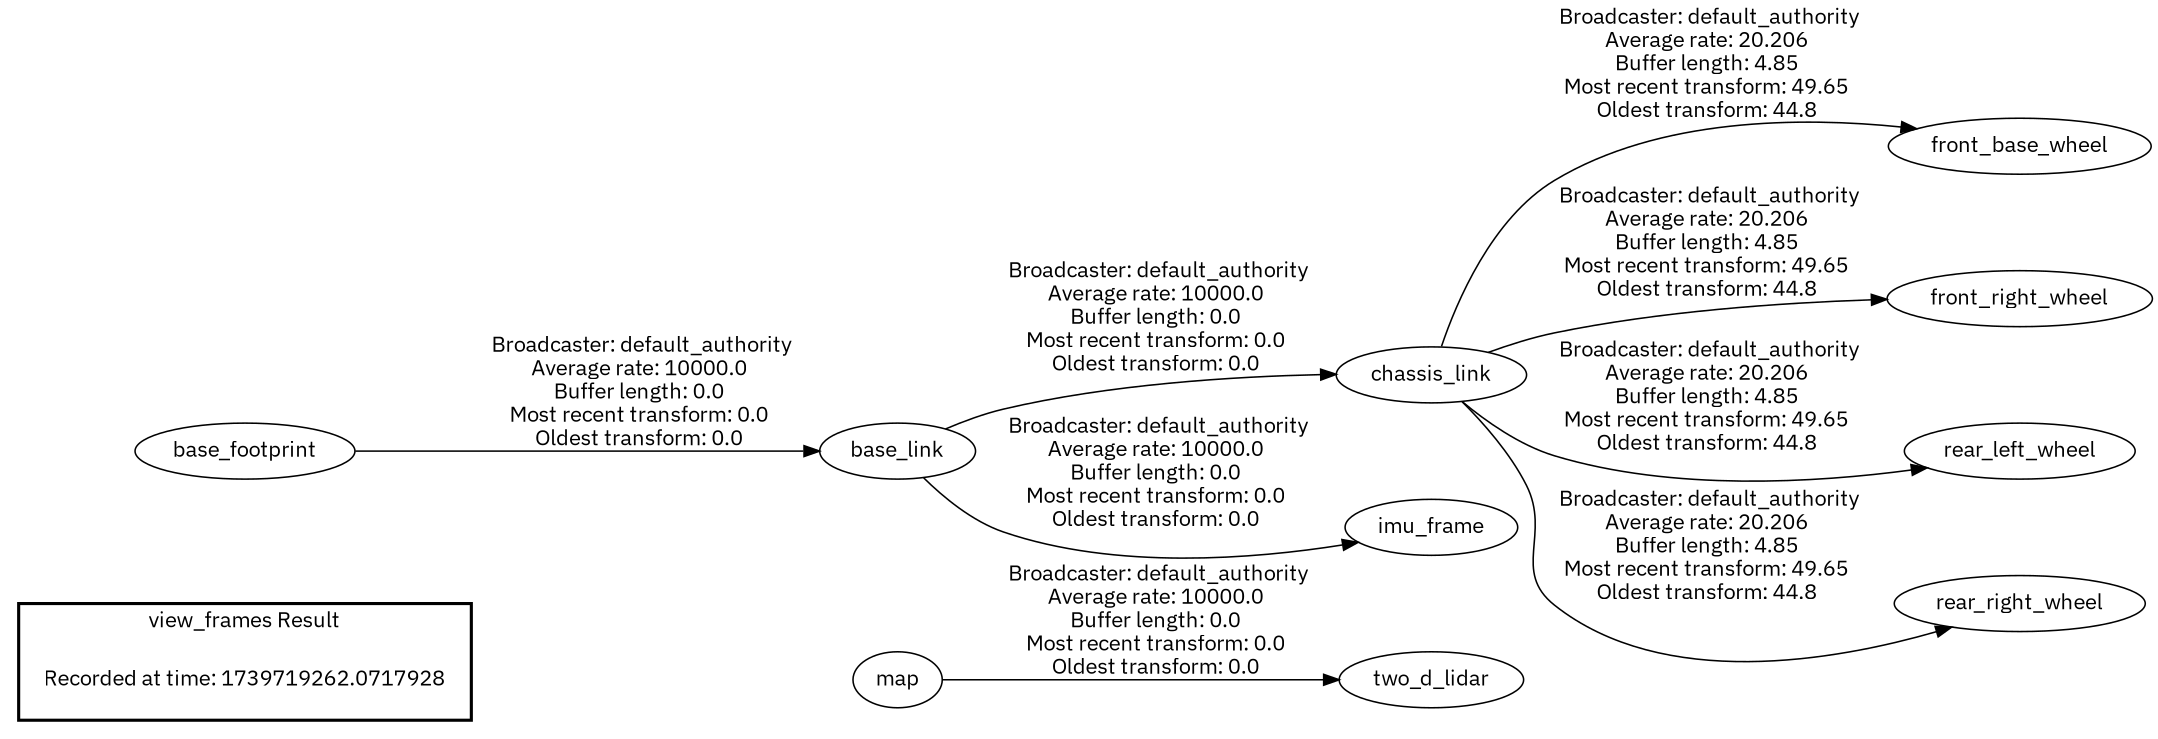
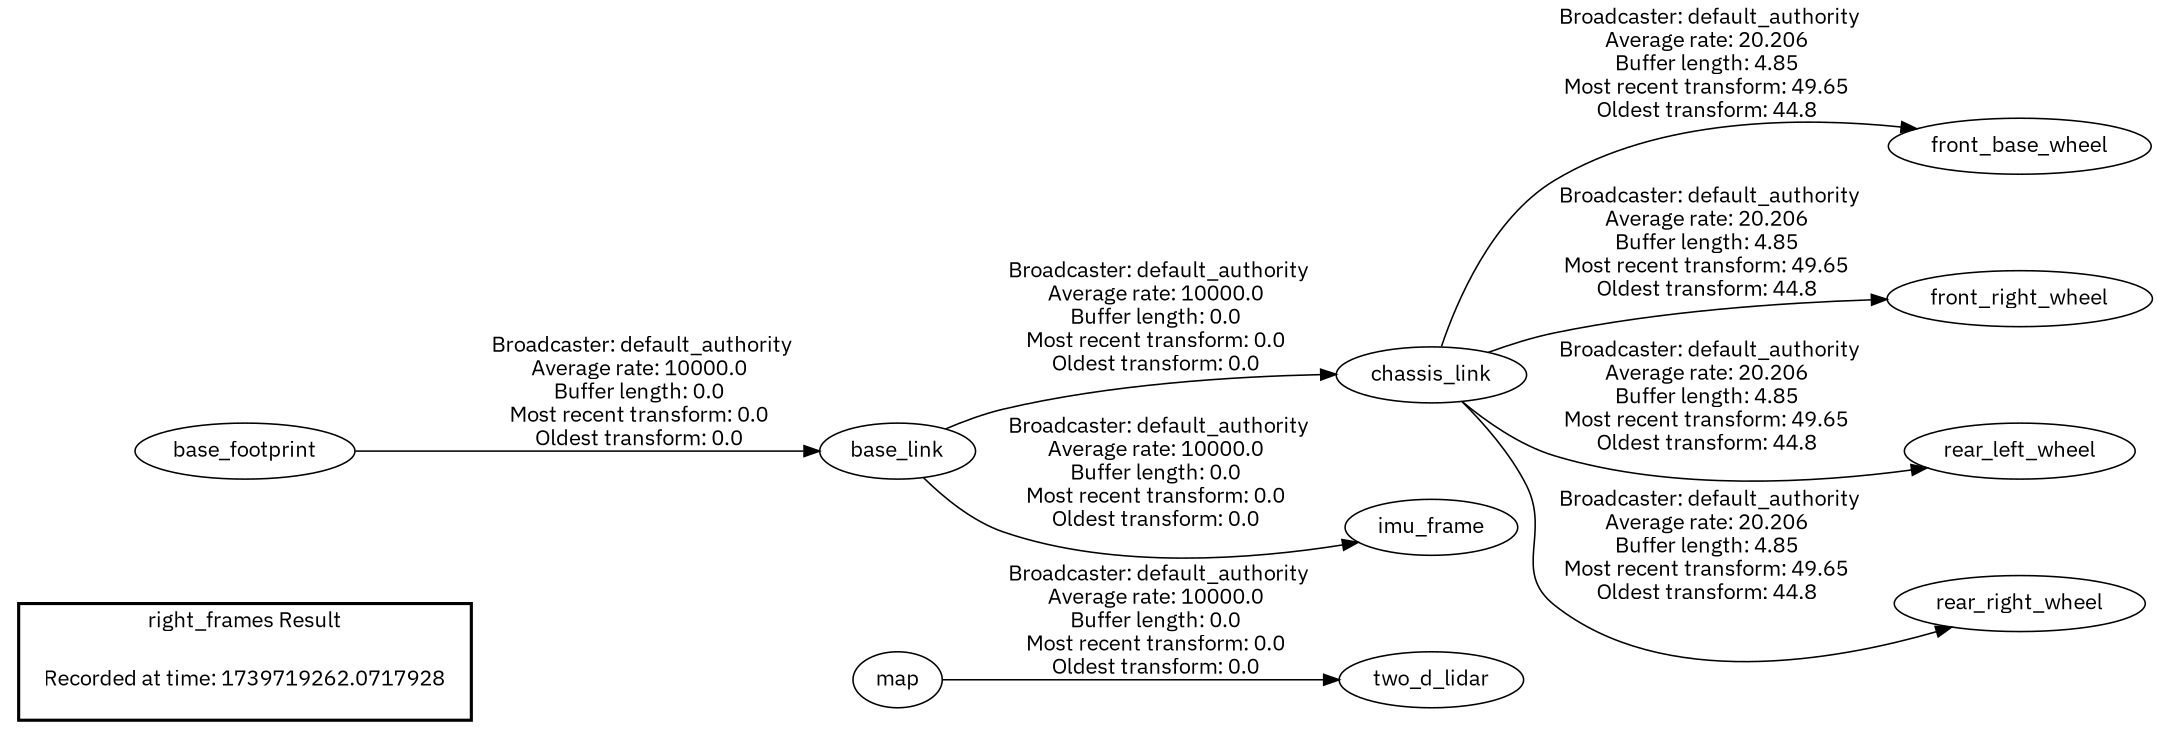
cluster "view_frames Result": label "view_frames Result" -> "right_frames Result"
